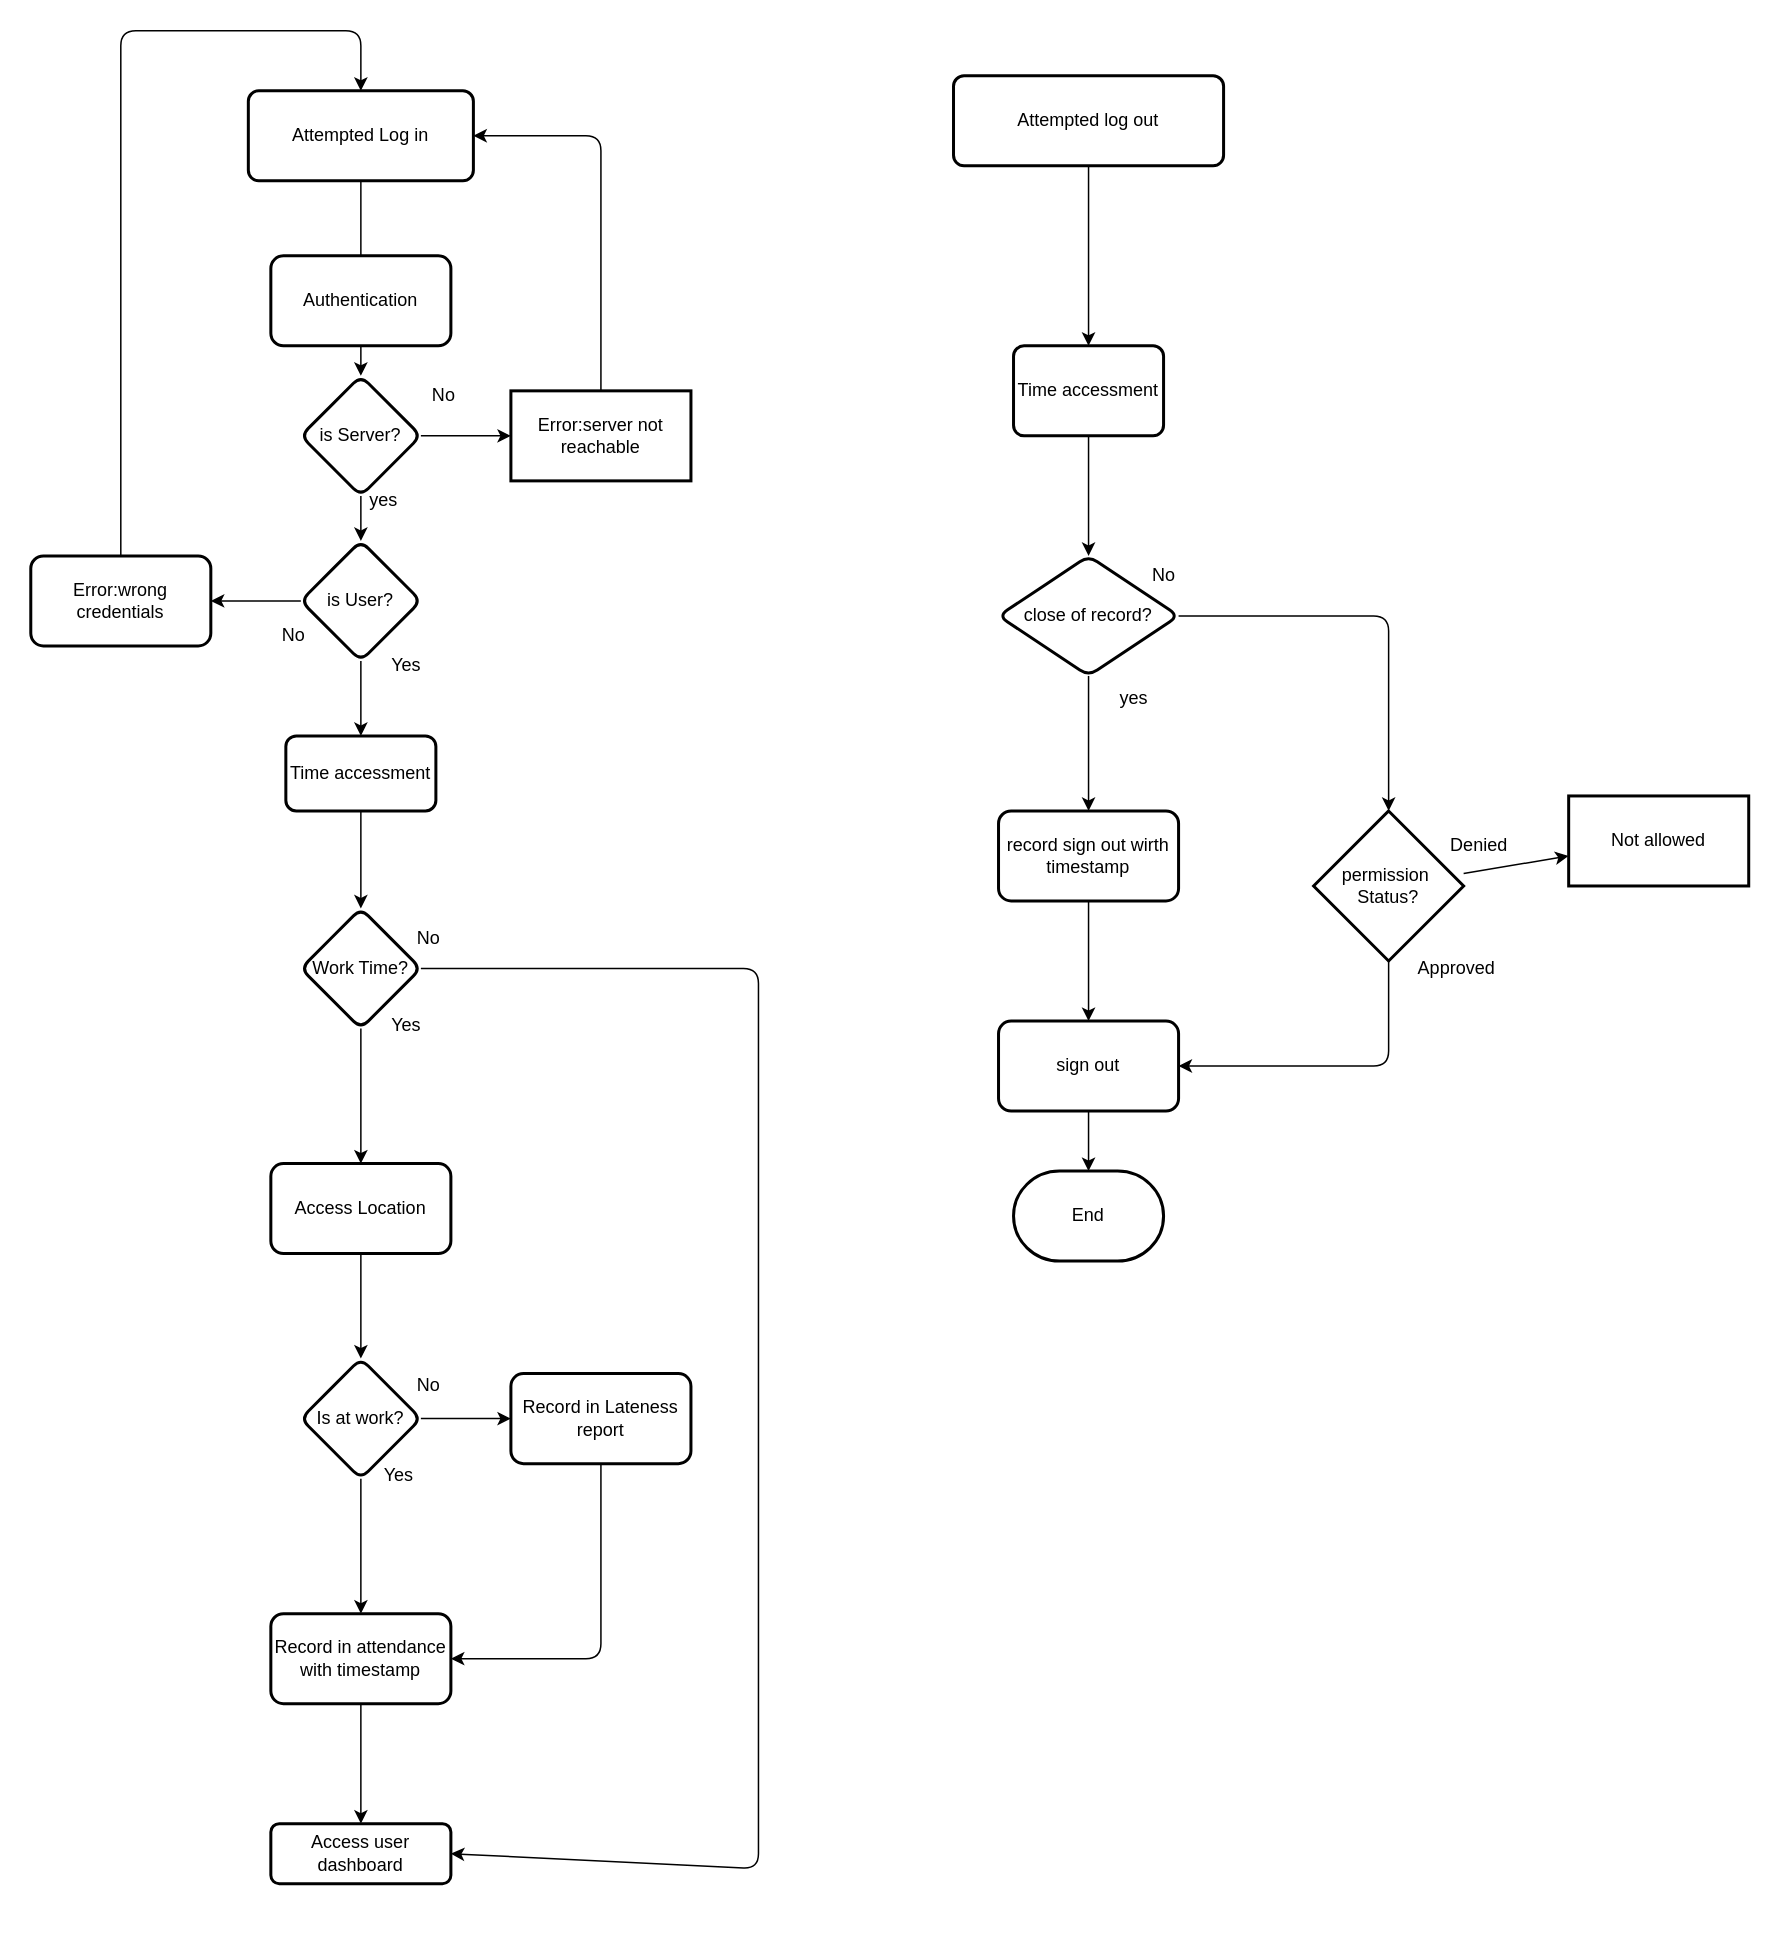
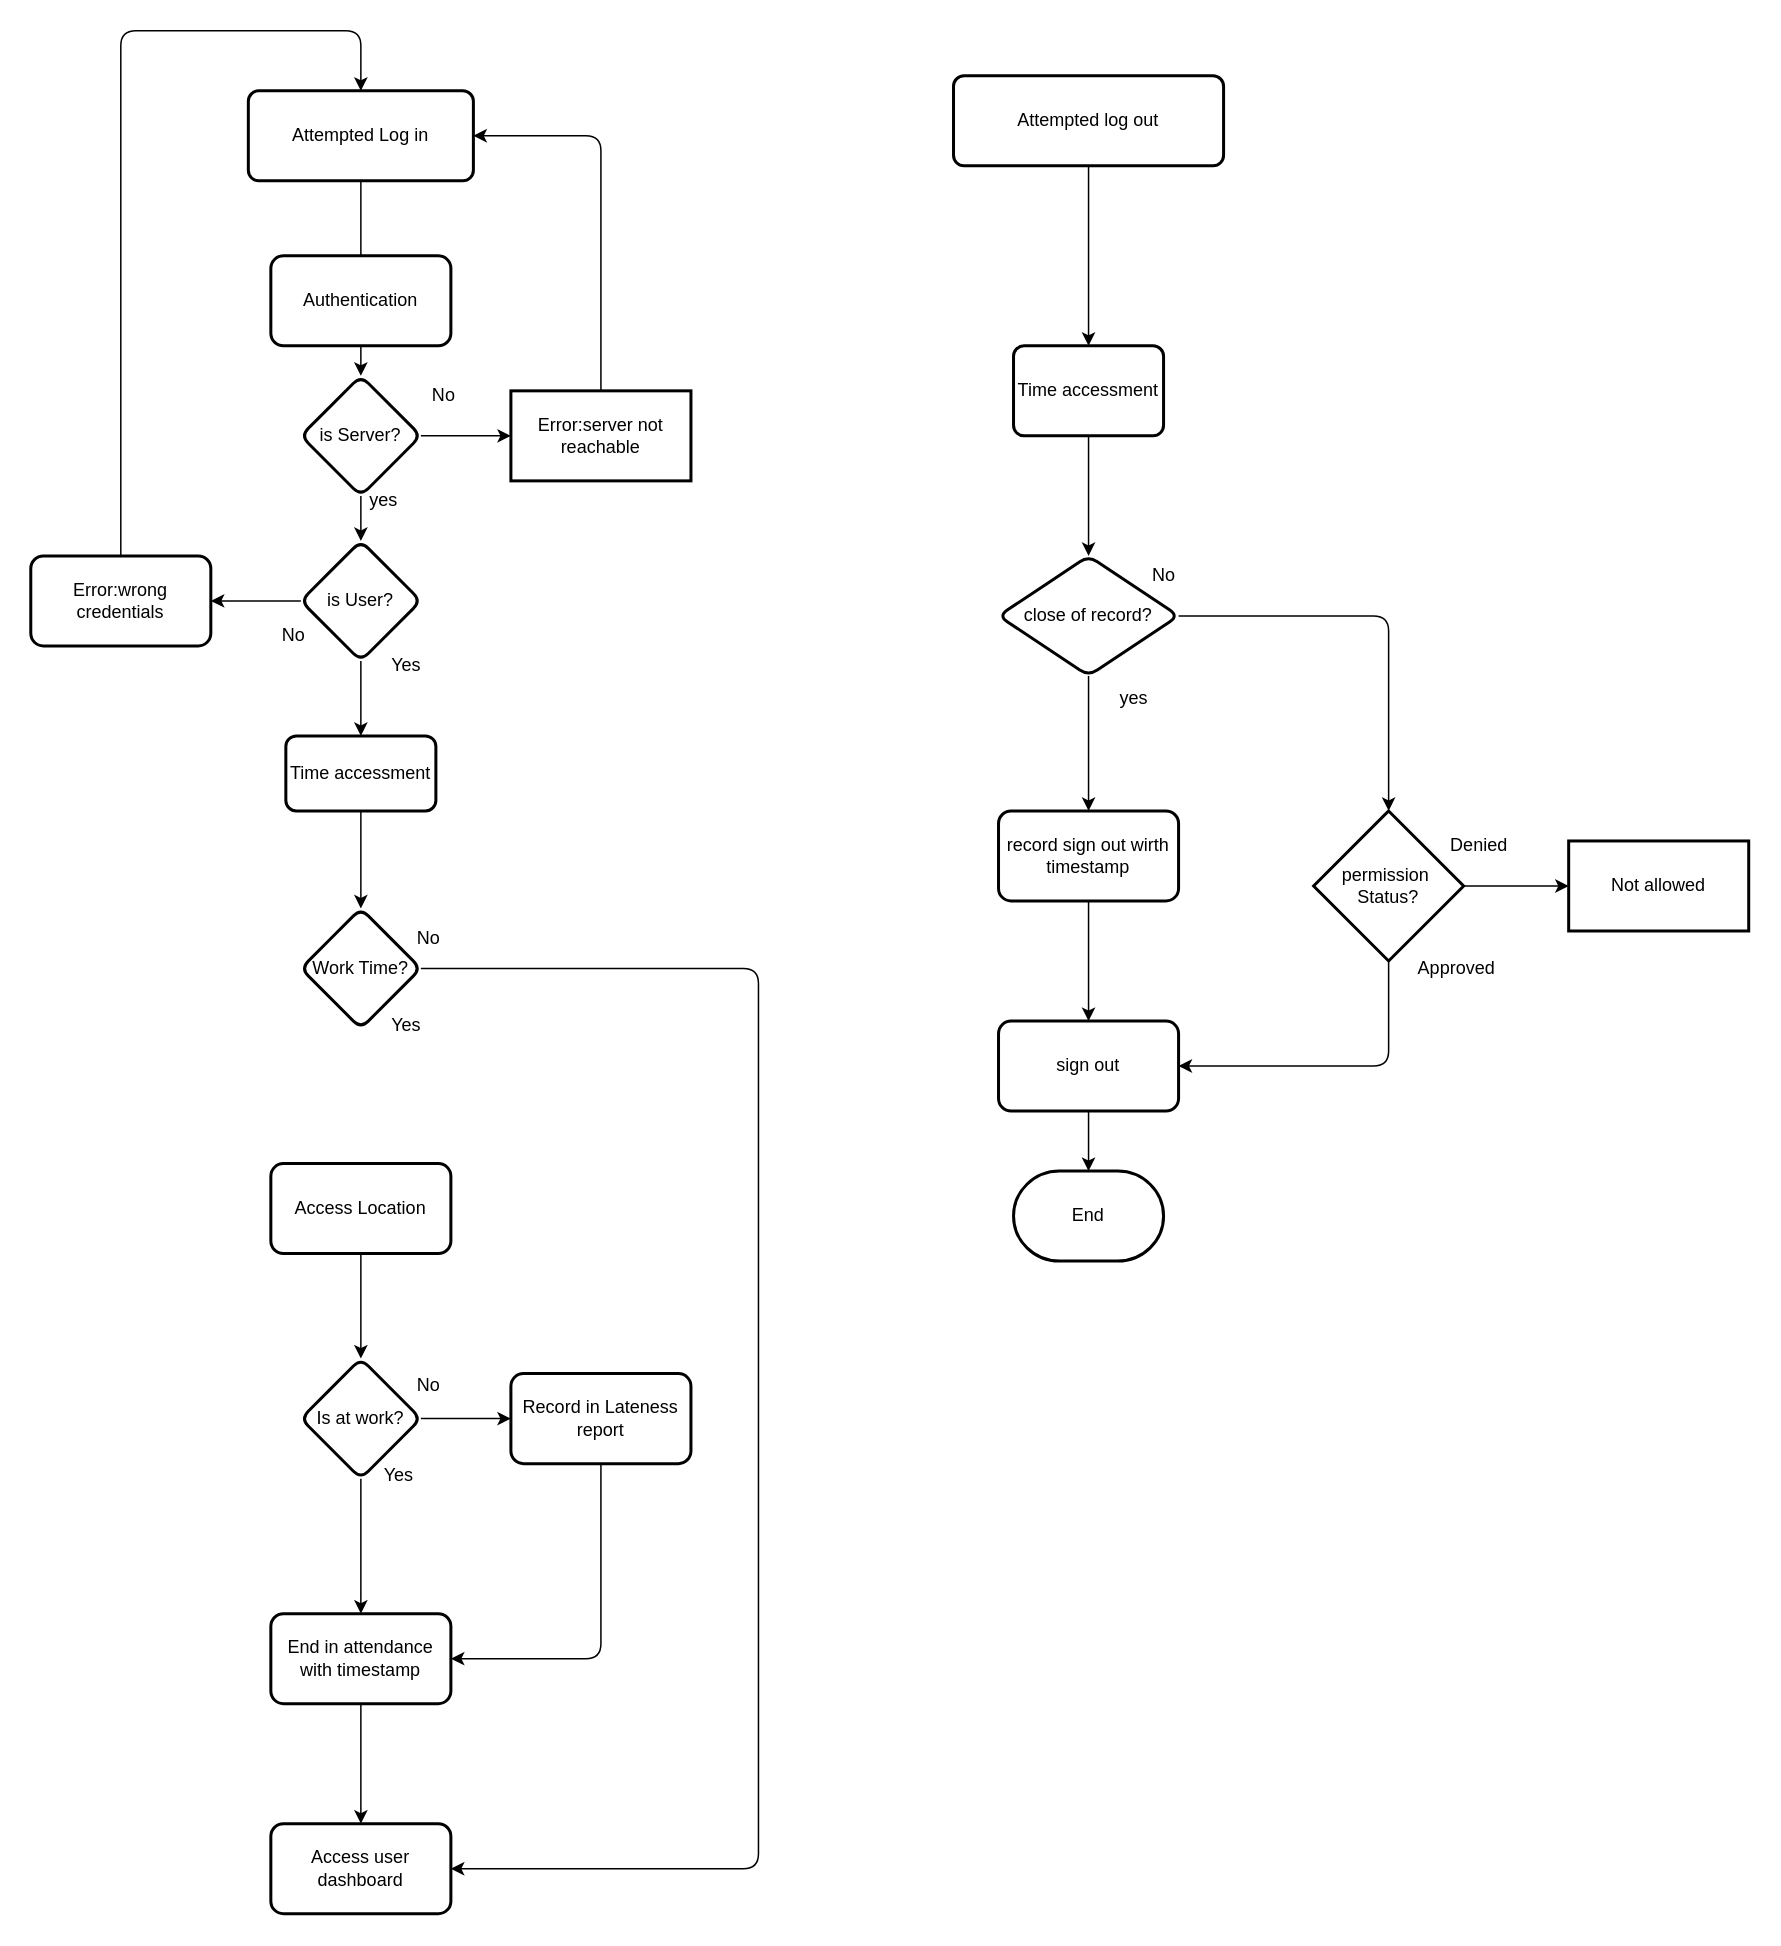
node "Not allowed": moved (1658, 841) -> (1658, 886)
edge "Work Time?" -> "Access Location": removed
node "Record in attendance with timestamp": label "Record in attendance with timestamp" -> "End in attendance with timestamp"
node "Access user dashboard": size 180x60 -> 180x90
